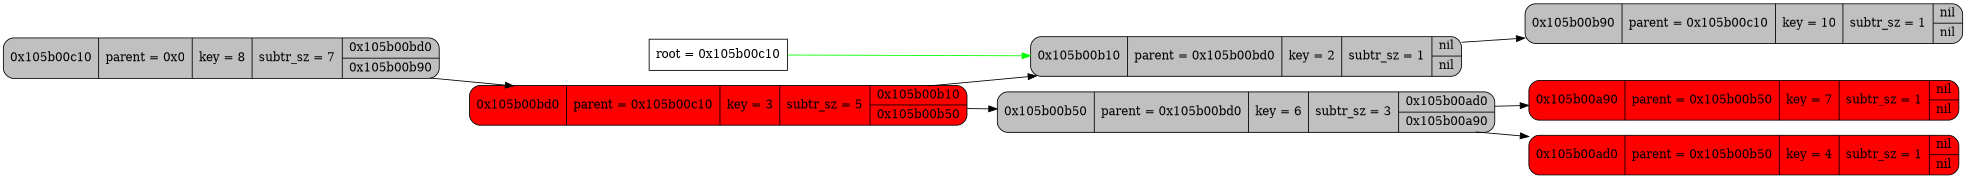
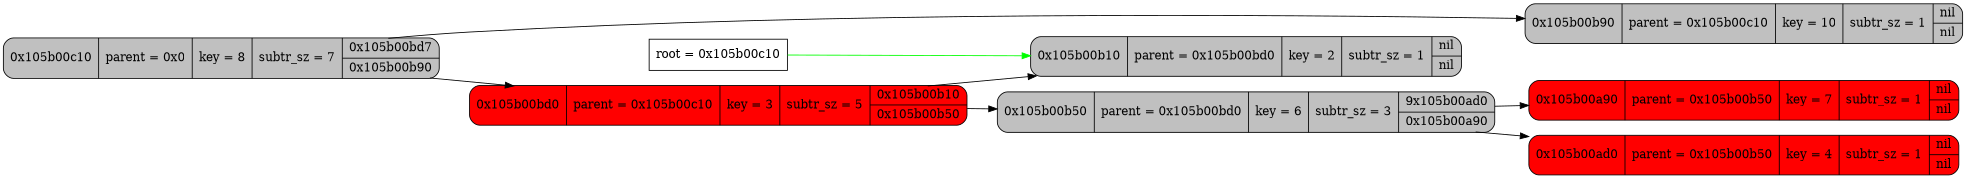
edge "0x105b00b10" -> "0x105b00b90": now "0x105b00c10" -> "0x105b00b90"
node "0x105b00c10": text "0x105b00bd0" -> "0x105b00bd7"
node "0x105b00b50": text "0x105b00ad0" -> "9x105b00ad0"
